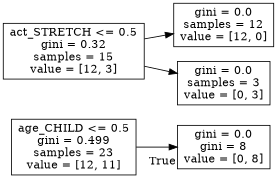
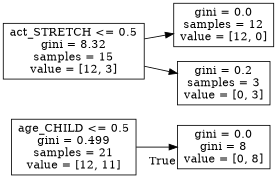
node "act_STRETCH <= 0.5 gini = 0.32 samples = 15 value = [12, 3]": label "act_STRETCH <= 0.5 gini = 0.32 samples = 15 value = [12, 3]" -> "act_STRETCH <= 0.5 gini = 8.32 samples = 15 value = [12, 3]"
node "gini = 0.0 samples = 3 value = [0, 3]": label "gini = 0.0 samples = 3 value = [0, 3]" -> "gini = 0.2 samples = 3 value = [0, 3]"
node "age_CHILD <= 0.5 gini = 0.499 samples = 23 value = [12, 11]": label "age_CHILD <= 0.5 gini = 0.499 samples = 23 value = [12, 11]" -> "age_CHILD <= 0.5 gini = 0.499 samples = 21 value = [12, 11]"
